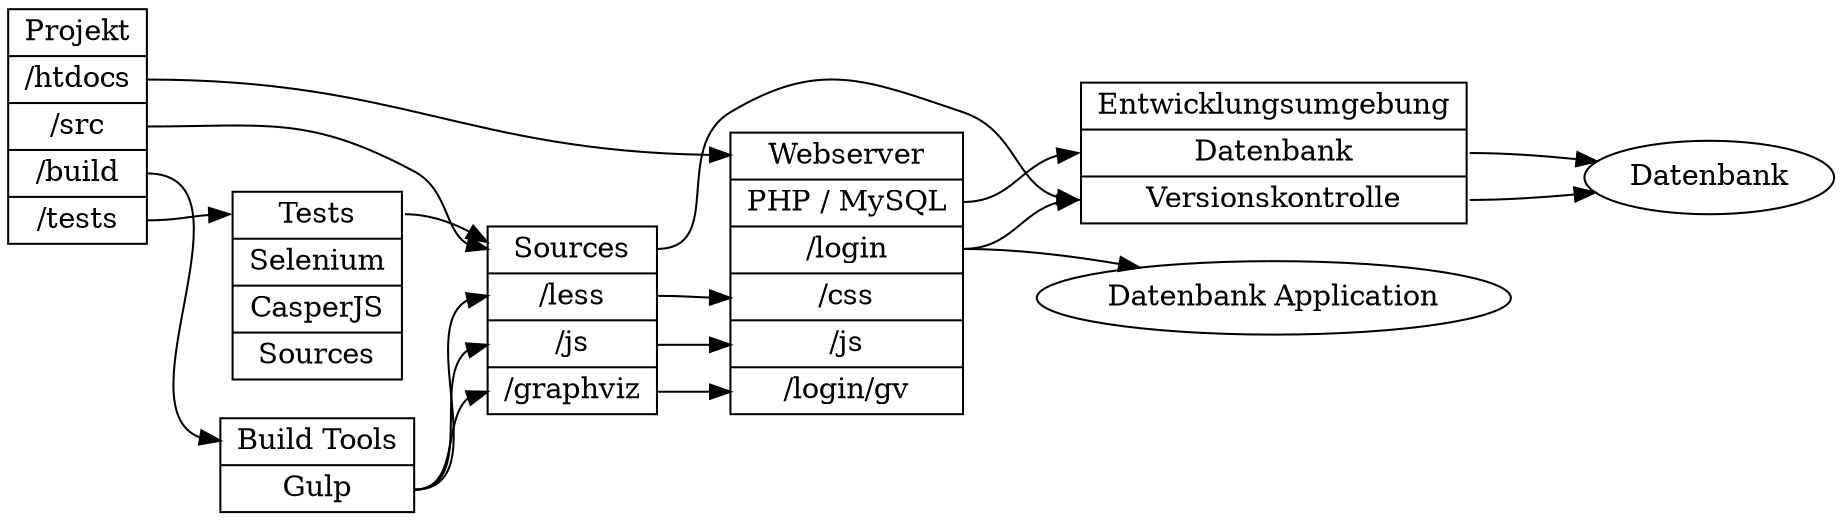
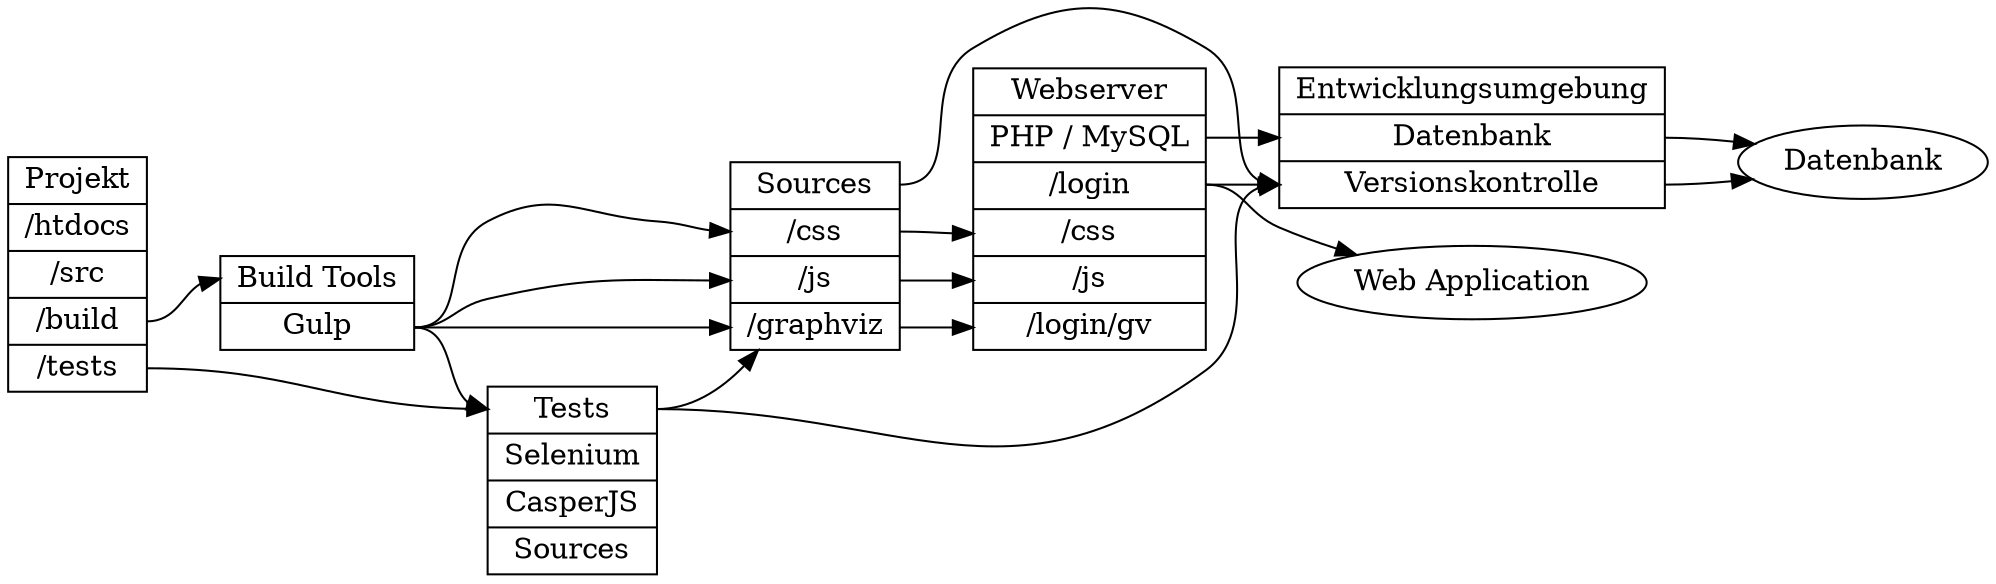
edge "Projekt" -> "Webserver": removed
edge "Projekt" -> "Sources": removed
node "Sources": text "/less" -> "/css"
node "Datenbank Application": label "Datenbank Application" -> "Web Application"
edge "Build Tools" -> "Tests": added
edge "Tests" -> "Entwicklungsumgebung": added
